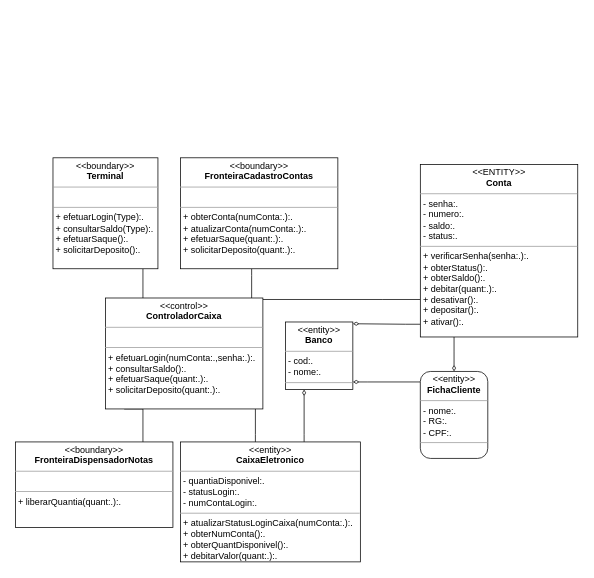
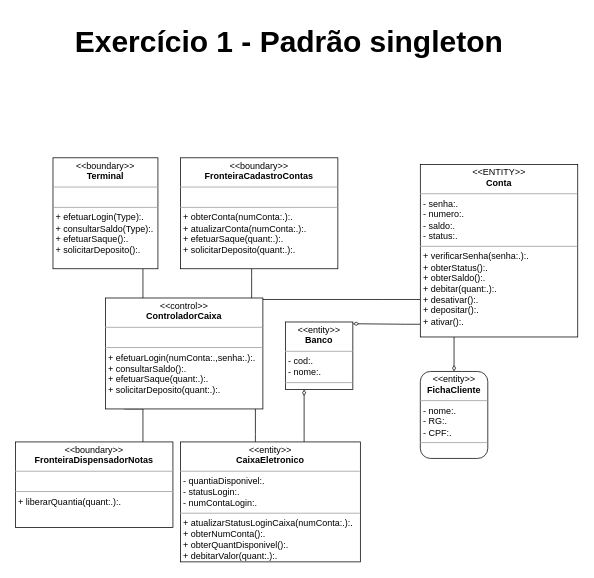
node "Exercício 1 - Padrão singleton": added
edge "<<entity>> FichaCliente - nome:. - RG:. - CPF:." -> "<<entity>> Banco - cod:. - nome:.": removed
